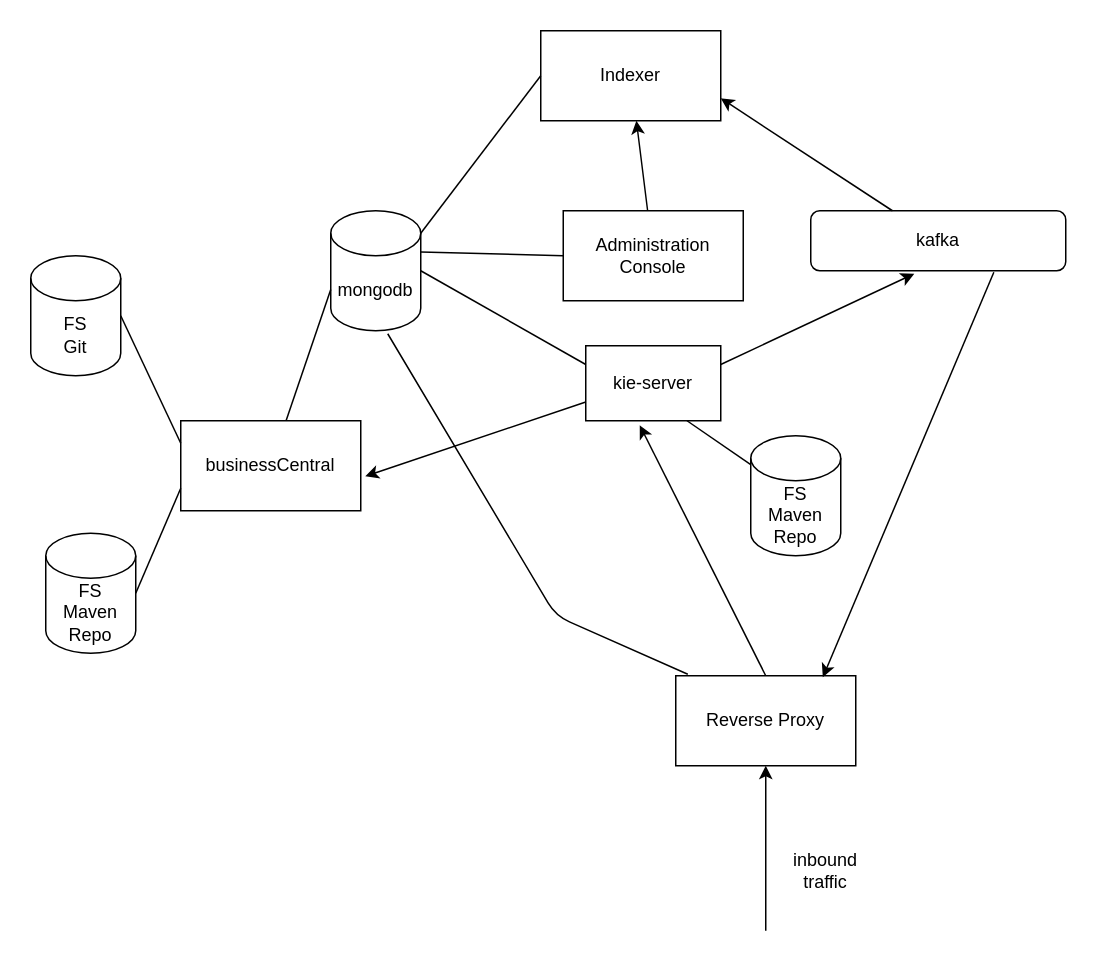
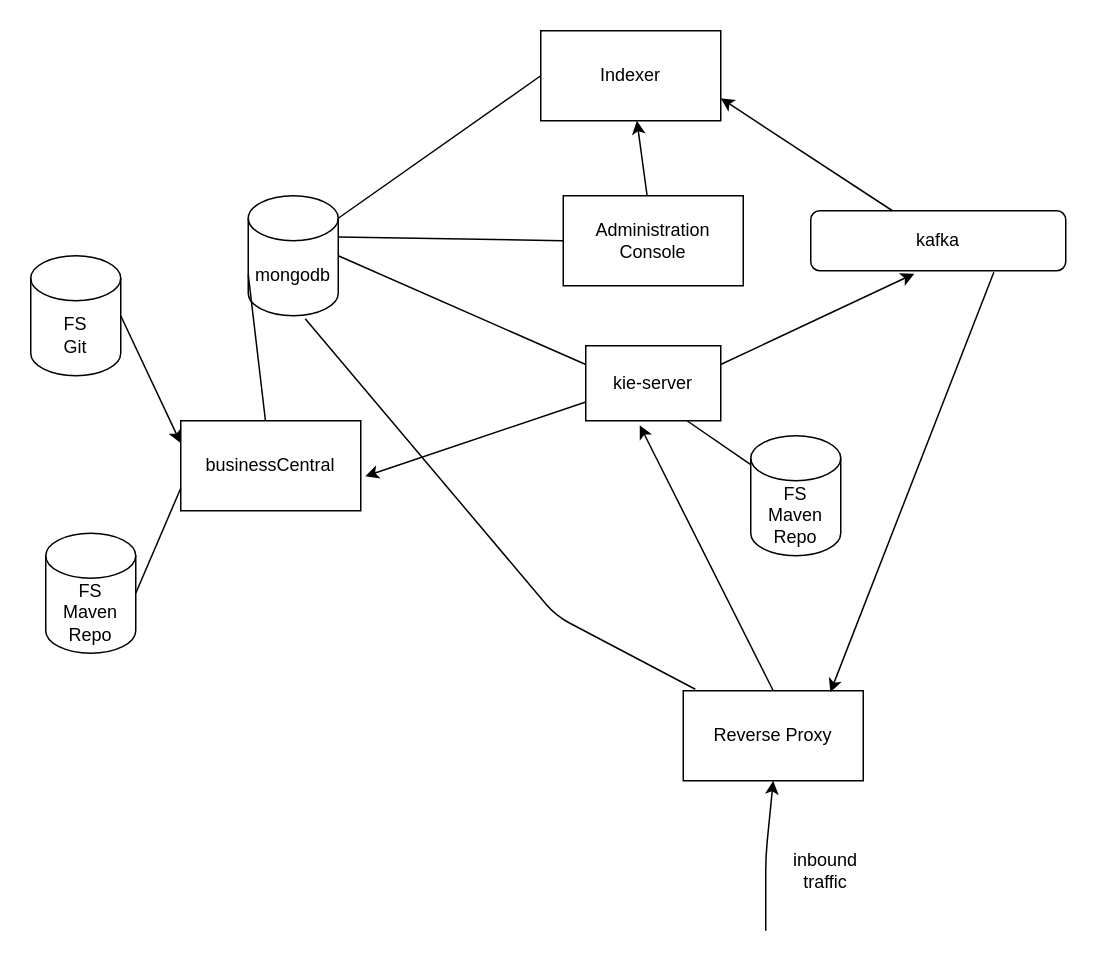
node "Administration Console": moved (653, 256) -> (653, 241)
node "mongodb": moved (376, 271) -> (293, 256)
edge "FS Git" -- "businessCentral": arrowhead none -> classic
node "Reverse Proxy": moved (766, 721) -> (773, 736)
